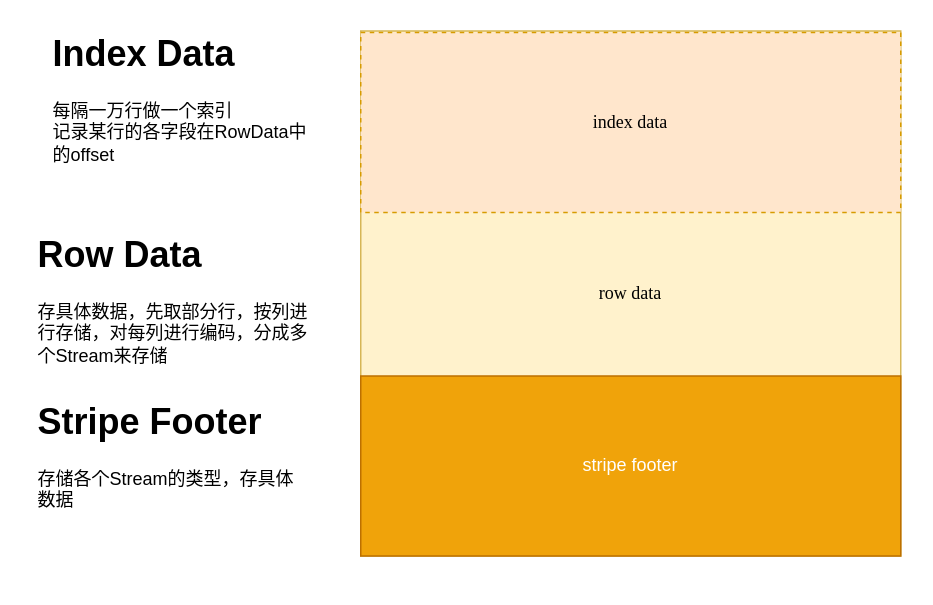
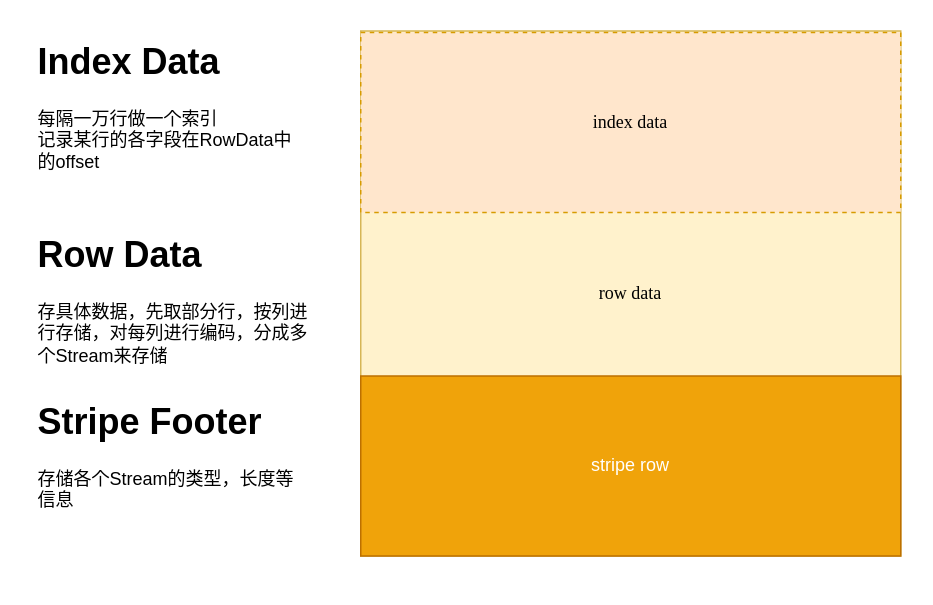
node "Index Data 每隔一万行做一个索引 记录某行的各字段在RowData中 的offset": moved (188, 115) -> (173, 122)
node "Stripe Footer 存储各个Stream的类型，存具体数据": label "Stripe Footer 存储各个Stream的类型，存具体数据" -> "Stripe Footer 存储各个Stream的类型，长度等信息"
node "stripe footer": label "stripe footer" -> "stripe row"
